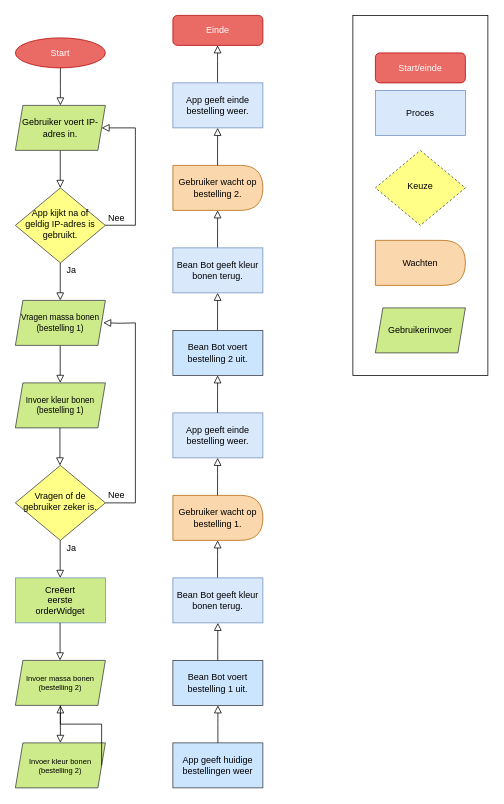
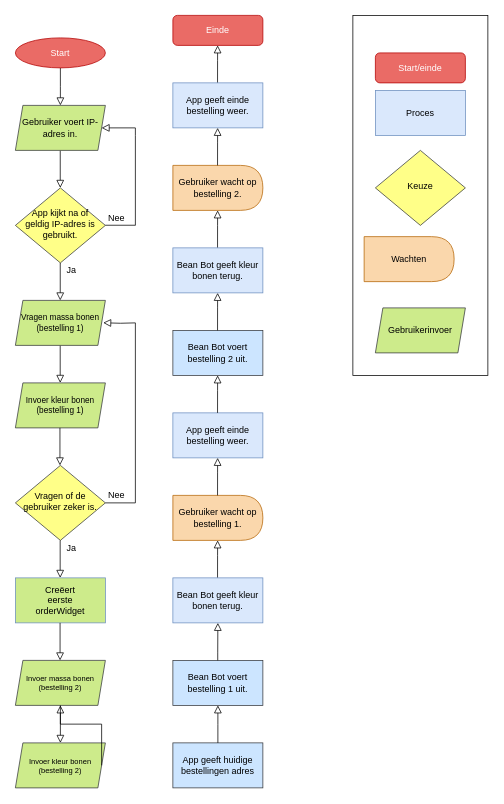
node "Keuze": style dashed -> solid
node "Wachten": moved (420, 263) -> (409, 259)
node "App geeft huidige bestellingen weer": label "App geeft huidige bestellingen weer" -> "App geeft huidige bestellingen adres"
